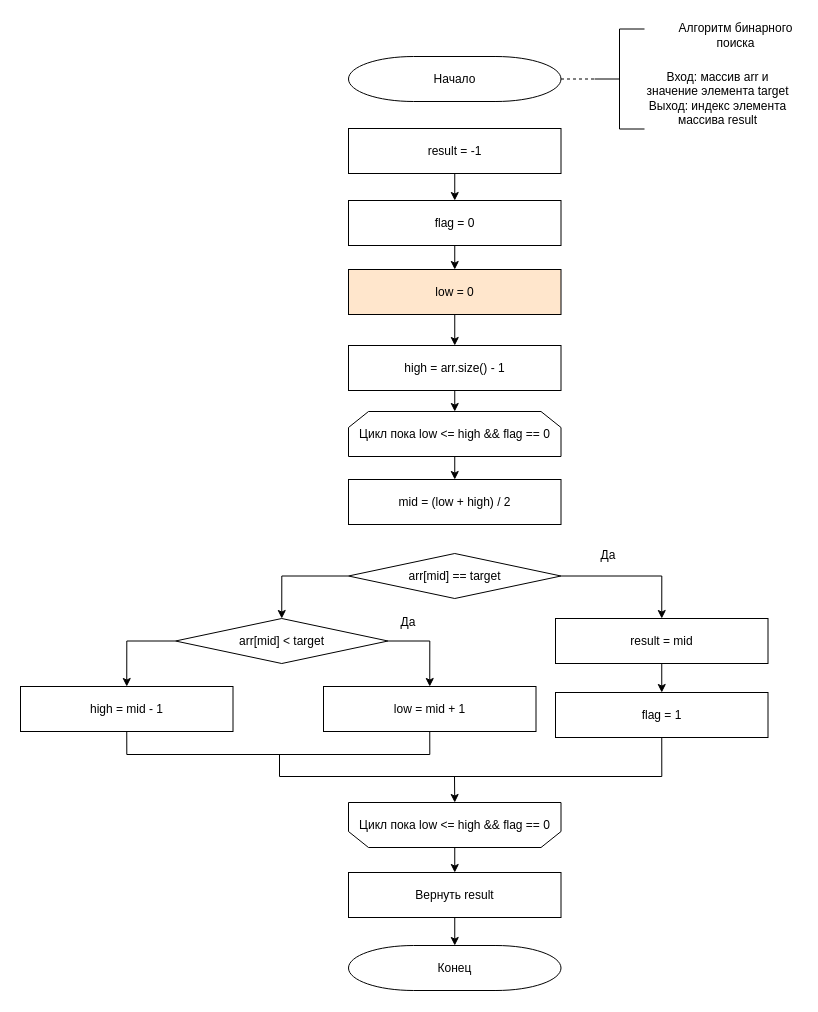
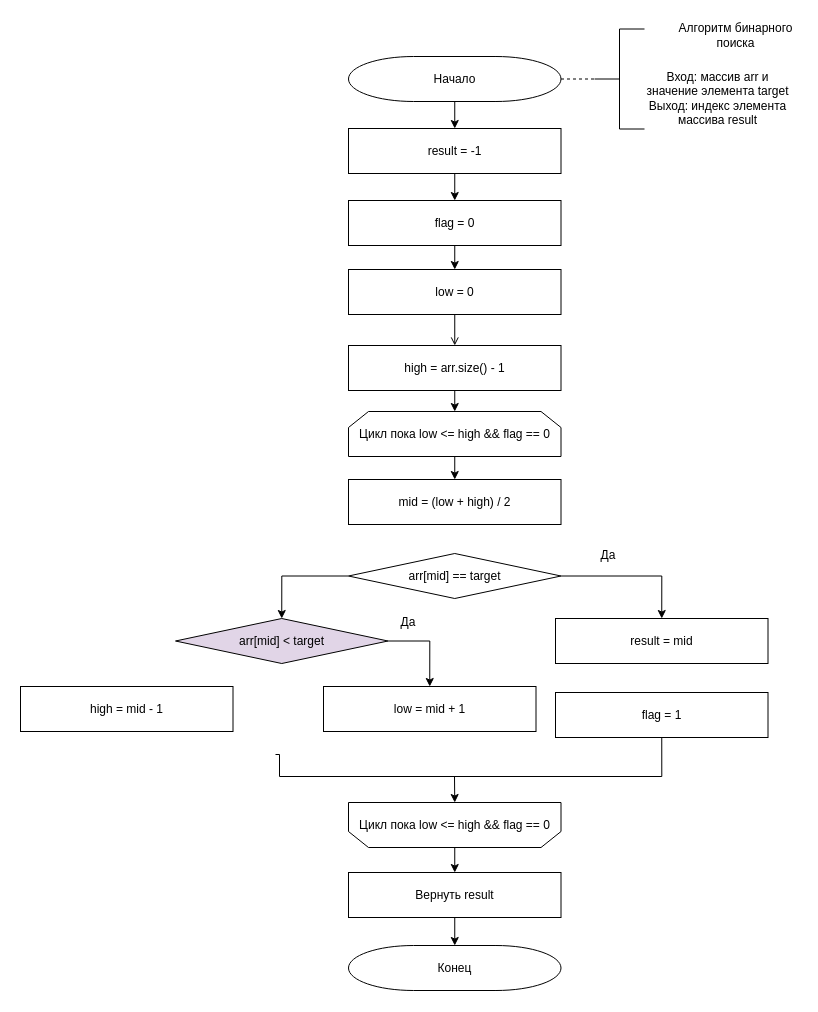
edge "Начало" -> "result = -1": added
node "low = 0": fillcolor #ffe6cc -> #ffffff
edge "low = 0" -> "high = arr.size() - 1": arrowhead classic -> open
edge "arr[mid] < target" -> "high = mid - 1": removed
node "arr[mid] < target": fillcolor #ffffff -> #e1d5e7
edge "result = mid" -> "flag = 1": removed
edge "high = mid - 1" -- "low = mid + 1": removed
